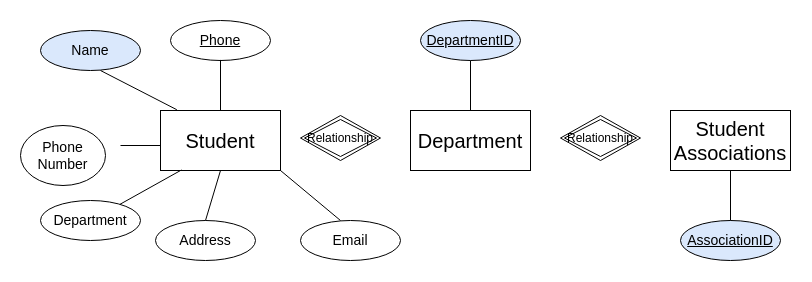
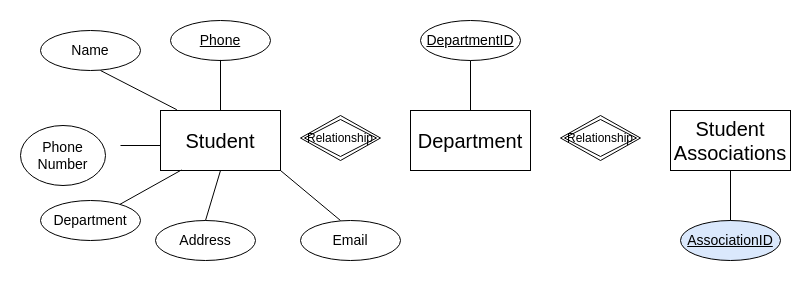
node "DepartmentID": fillcolor #dae8fc -> #ffffff
node "Name": fillcolor #dae8fc -> #ffffff
